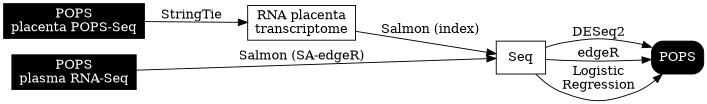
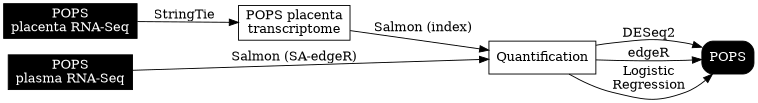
node "POPS placenta POPS-Seq": label "POPS placenta POPS-Seq" -> "POPS placenta RNA-Seq"
node "RNA placenta transcriptome": label "RNA placenta transcriptome" -> "POPS placenta transcriptome"
node "Seq": label "Seq" -> "Quantification"
